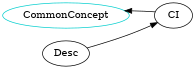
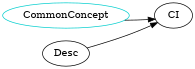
edge "CI" -> "CommonConcept": reversed
